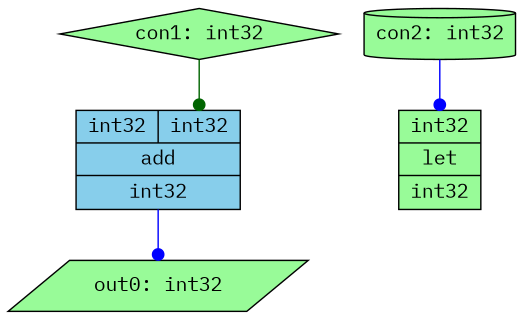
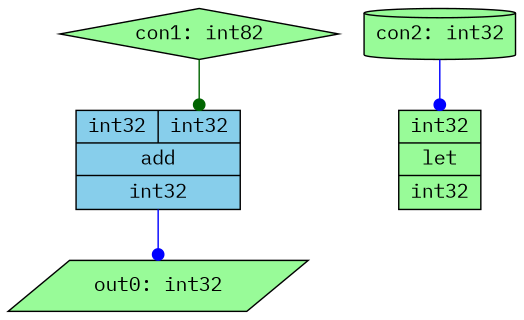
node "con1: int32": label "con1: int32" -> "con1: int82"
